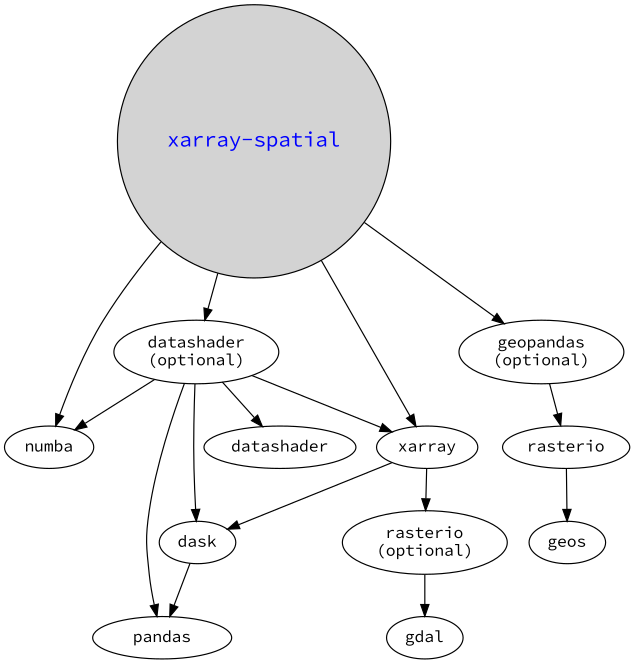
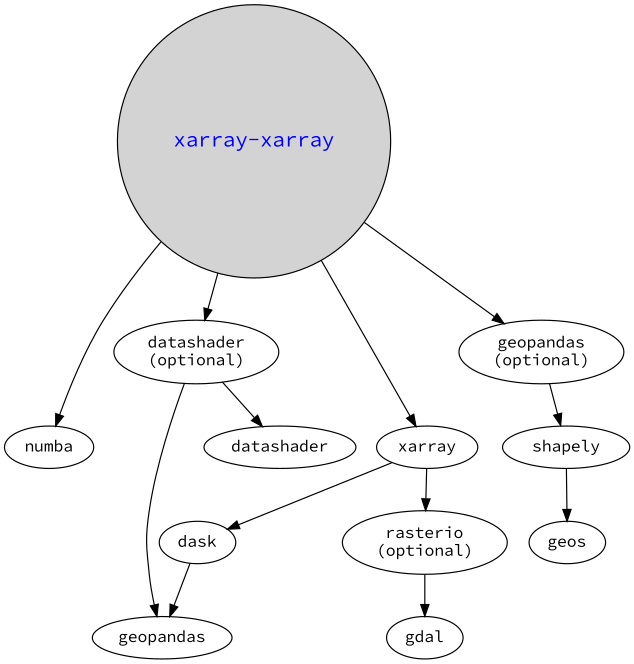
node "xarray-spatial": label "xarray-spatial" -> "xarray-xarray"
edge "datashader (optional)" -> "numba": removed
edge "datashader (optional)" -> "xarray": removed
edge "datashader (optional)" -> "dask": removed
node "rasterio": label "rasterio" -> "shapely"
node "pandas": label "pandas" -> "geopandas"
